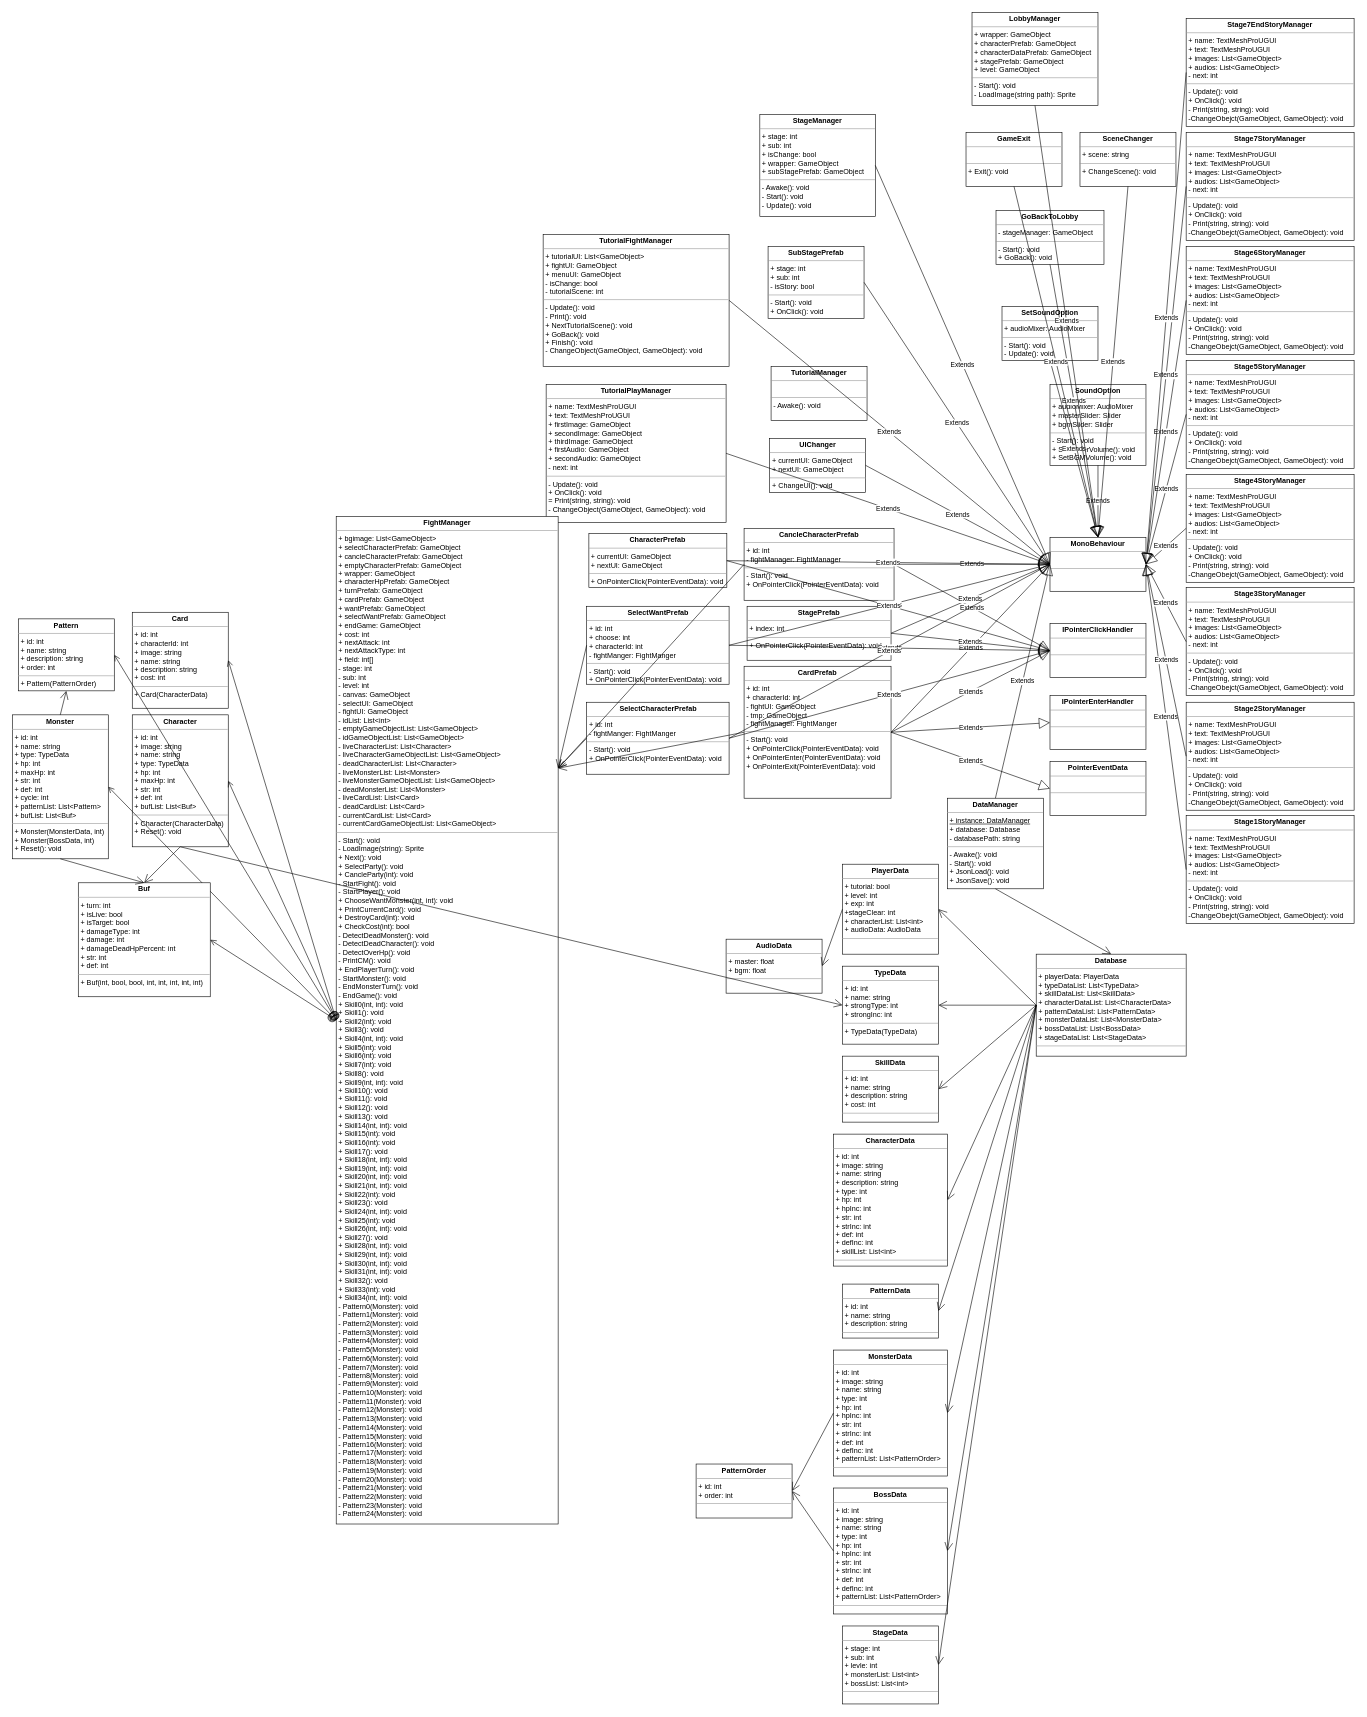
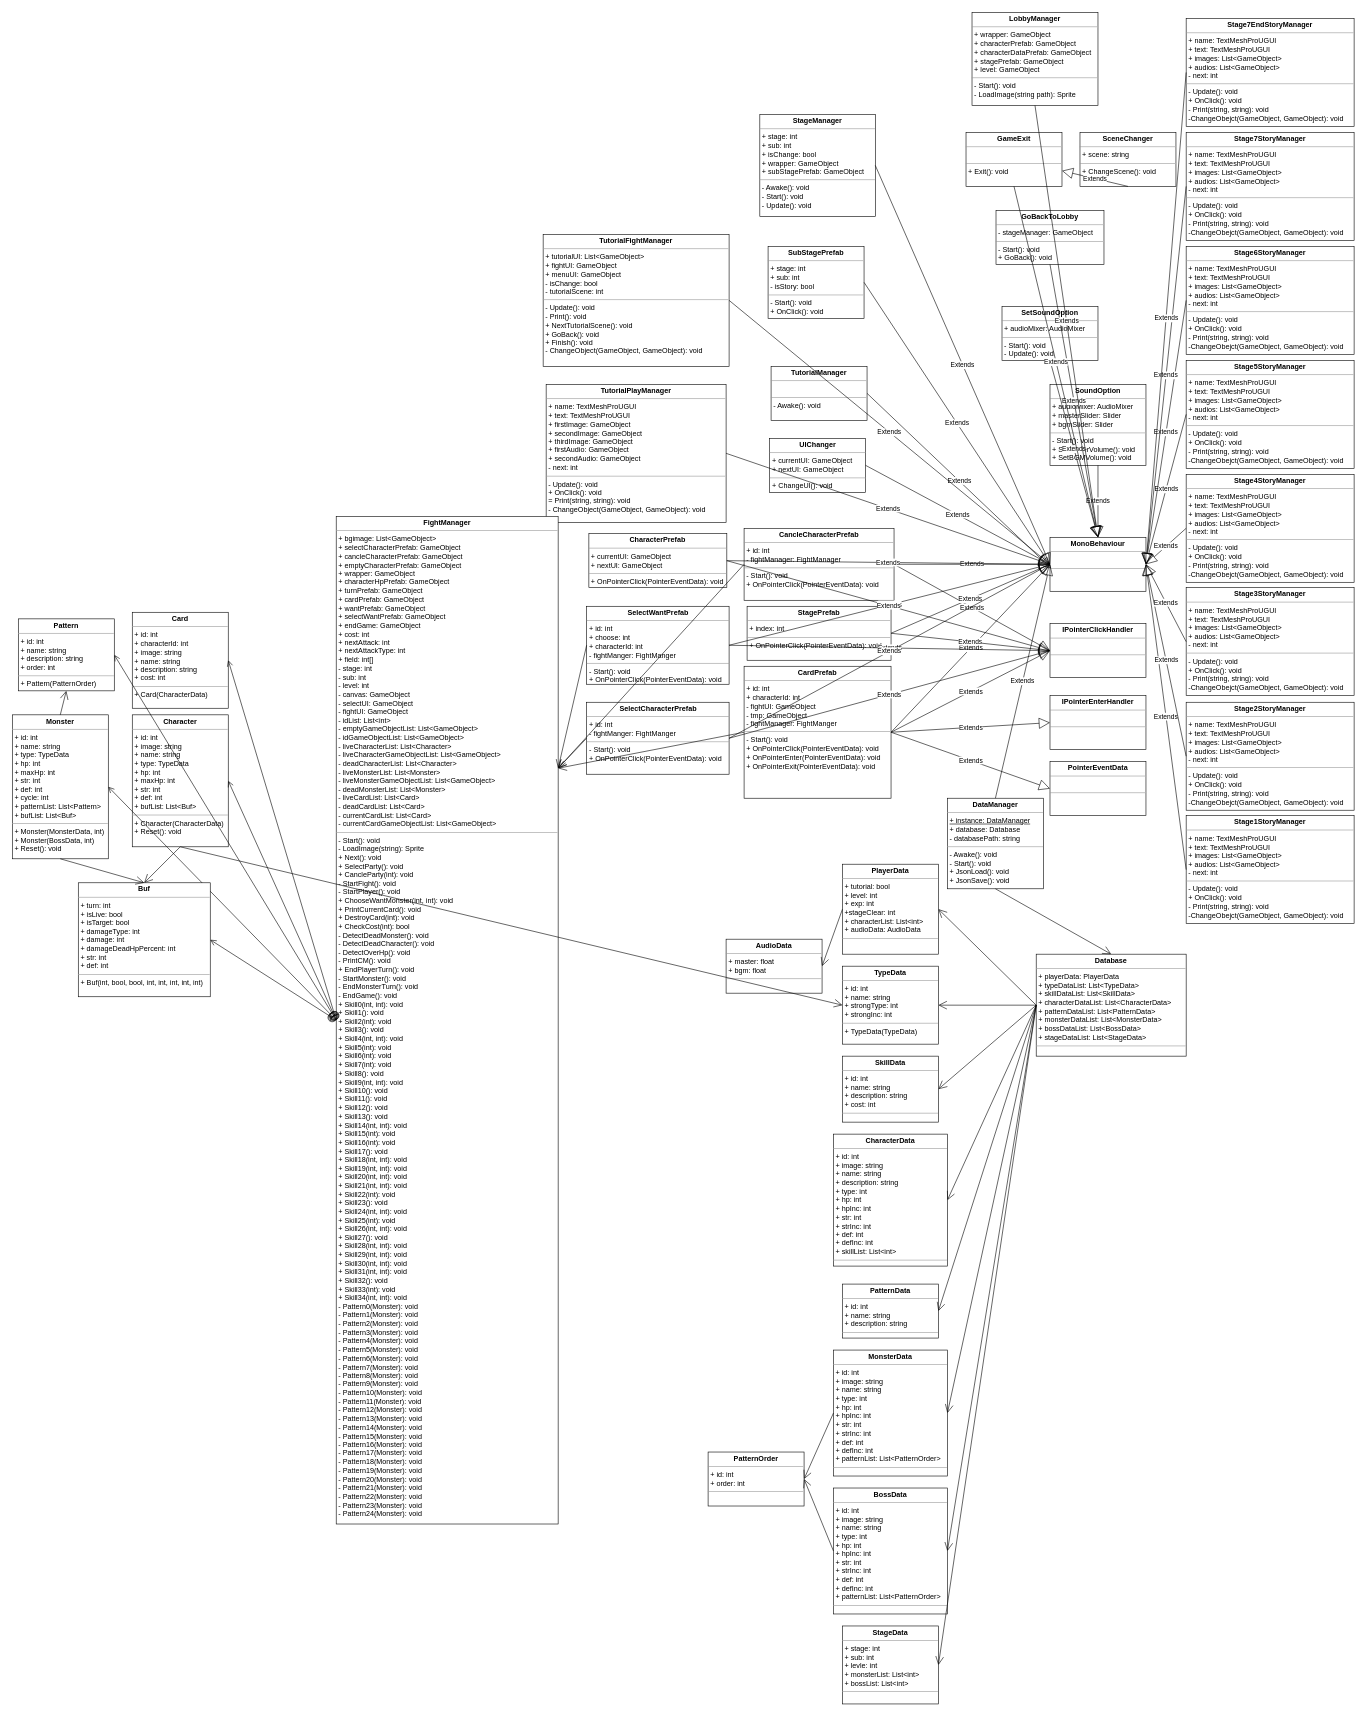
edge "SceneChanger + scene: string + ChangeScene(): void" -> "MonoBehaviour": now "SceneChanger + scene: string + ChangeScene(): void" -> "GameExit + Exit(): void"
edge "TutorialManager - Awake(): void" -> "MonoBehaviour": added, label "Extends"
node "PatternOrder + id: int + order: int": moved (744, 1491) -> (756, 1479)
